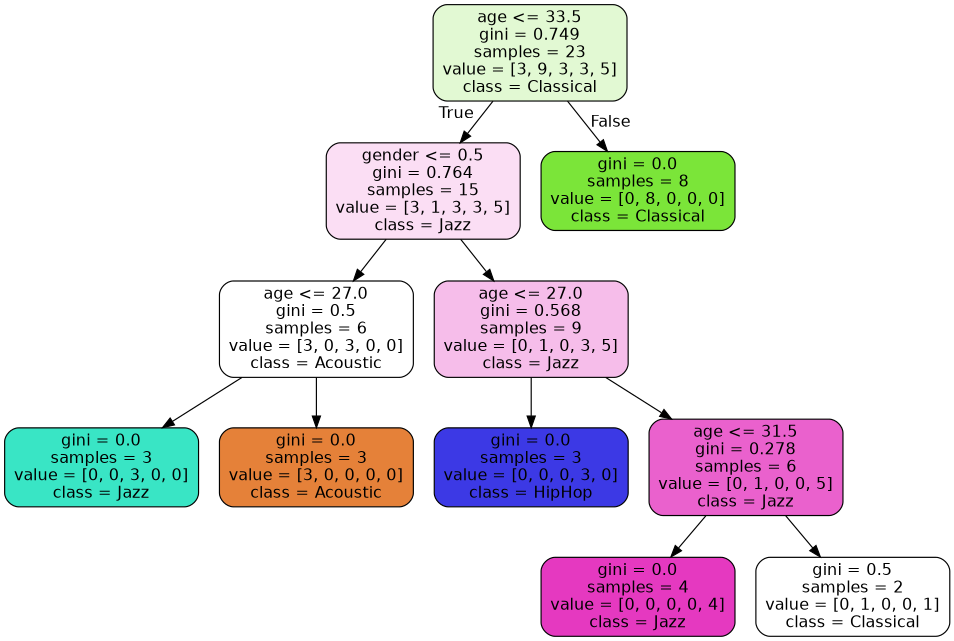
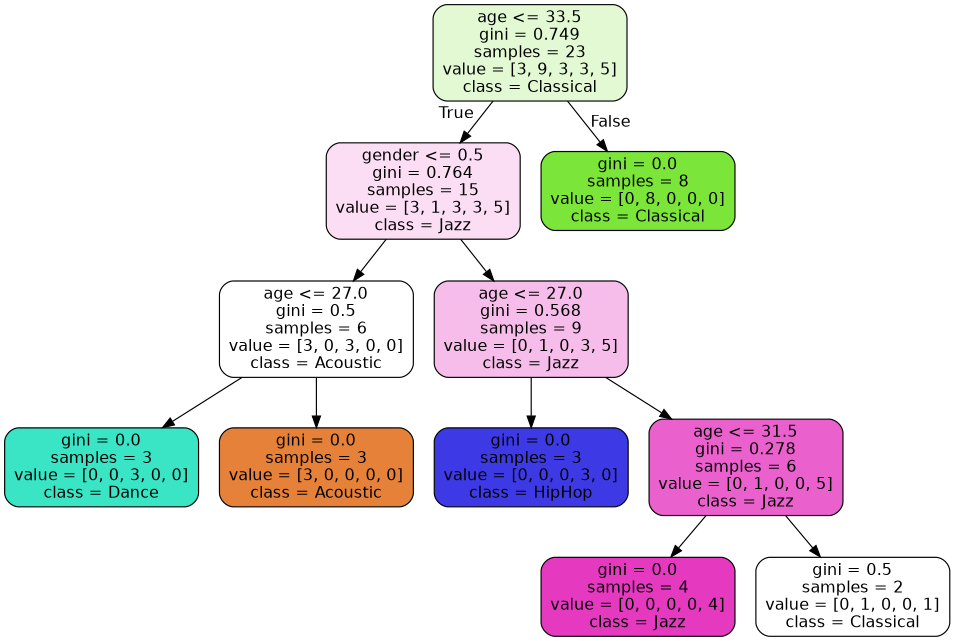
node "gini = 0.0 samples = 3 value = [0, 0, 3, 0, 0] class = Jazz": label "gini = 0.0 samples = 3 value = [0, 0, 3, 0, 0] class = Jazz" -> "gini = 0.0 samples = 3 value = [0, 0, 3, 0, 0] class = Dance"
